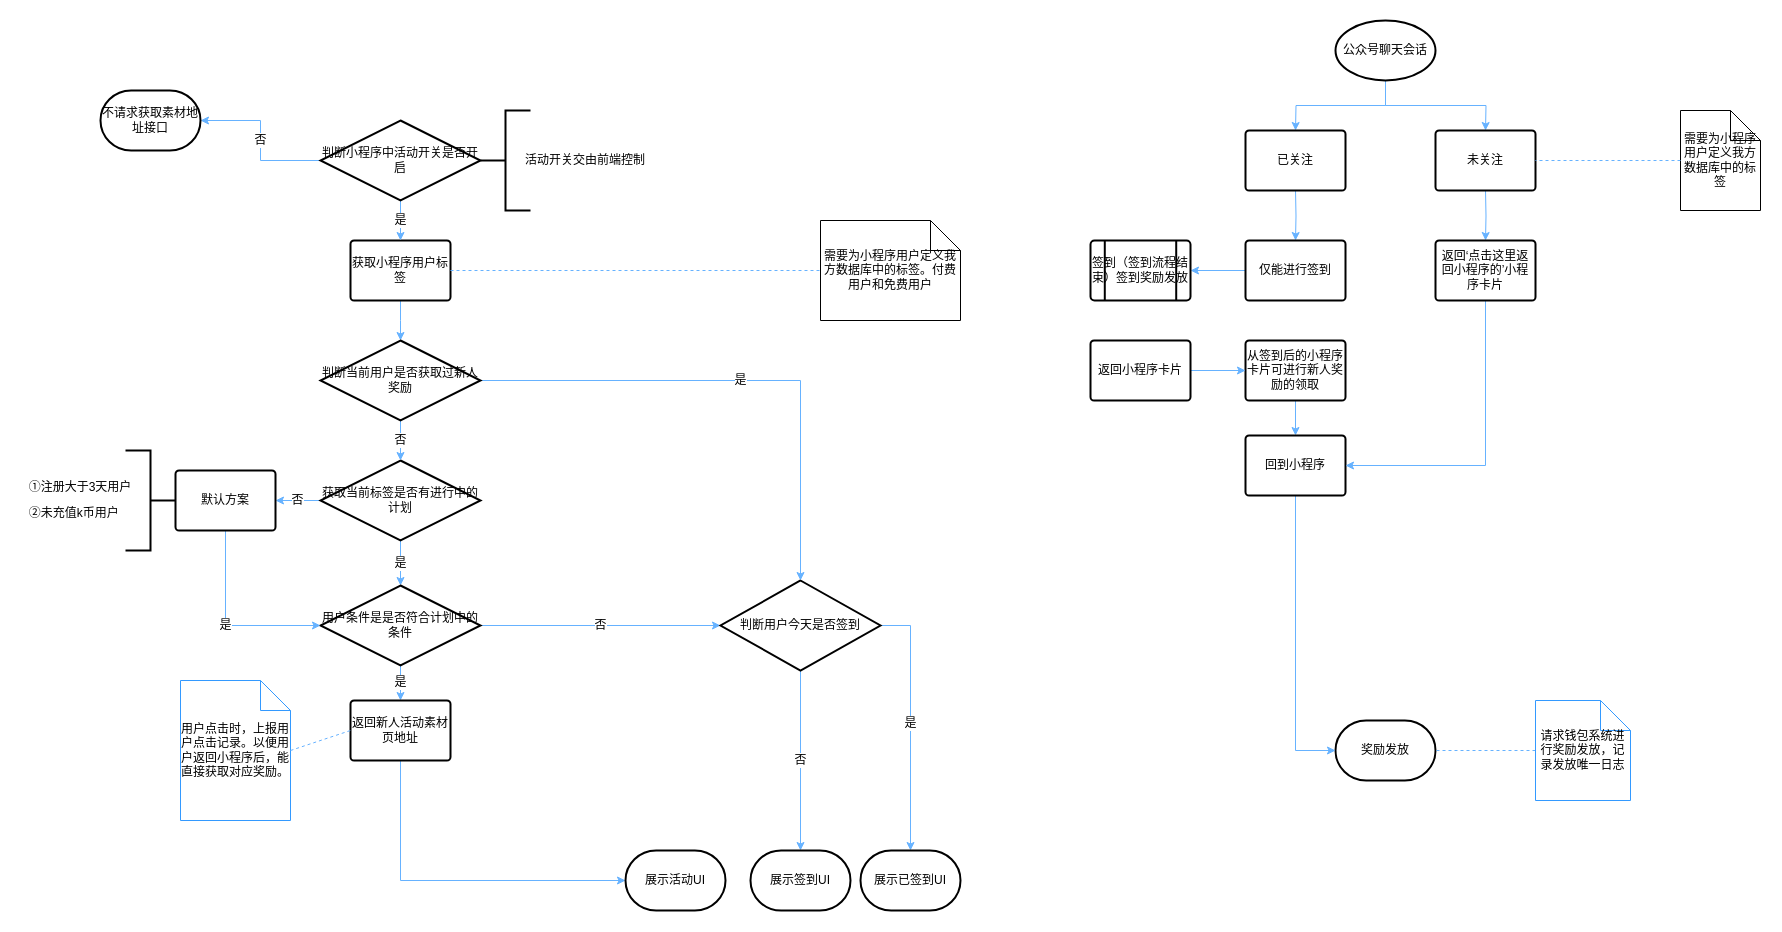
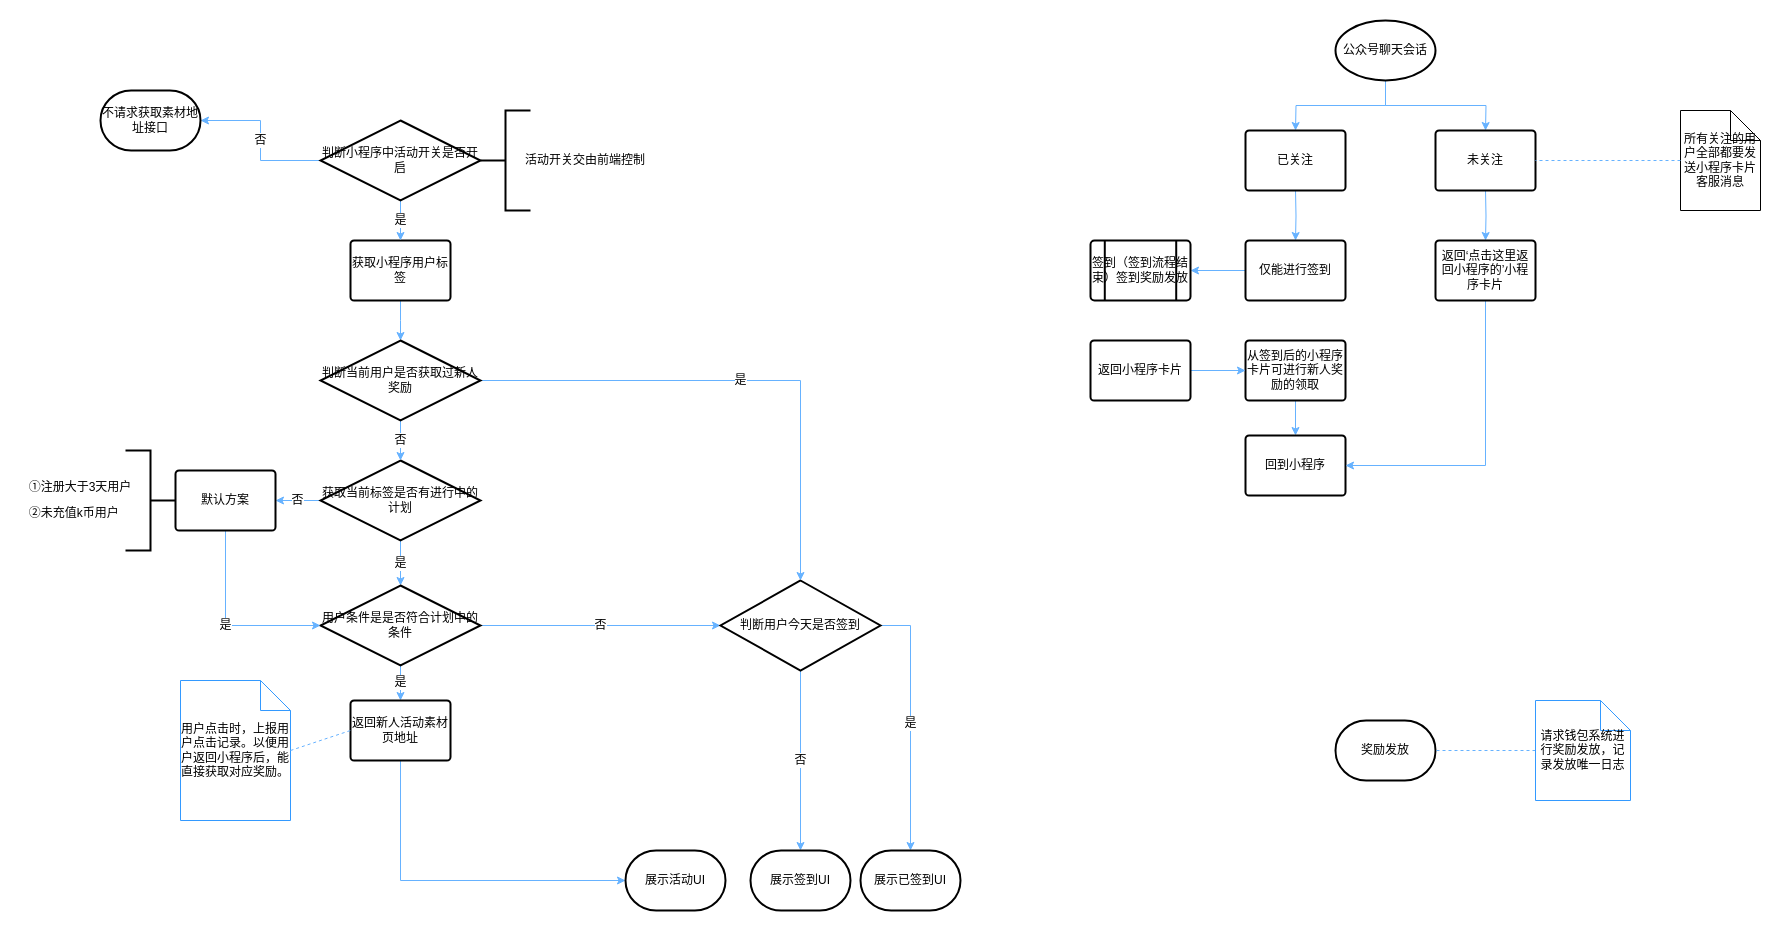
node "需要为小程序用户定义我方数据库中的标签": label "需要为小程序用户定义我方数据库中的标签" -> "所有关注的用户全部都要发送小程序卡片客服消息"
edge "获取小程序用户标签" -- "需要为小程序用户定义我方数据库中的标签。付费用户和免费用户": removed
node "需要为小程序用户定义我方数据库中的标签。付费用户和免费用户": removed
edge "回到小程序" -> "奖励发放": removed
